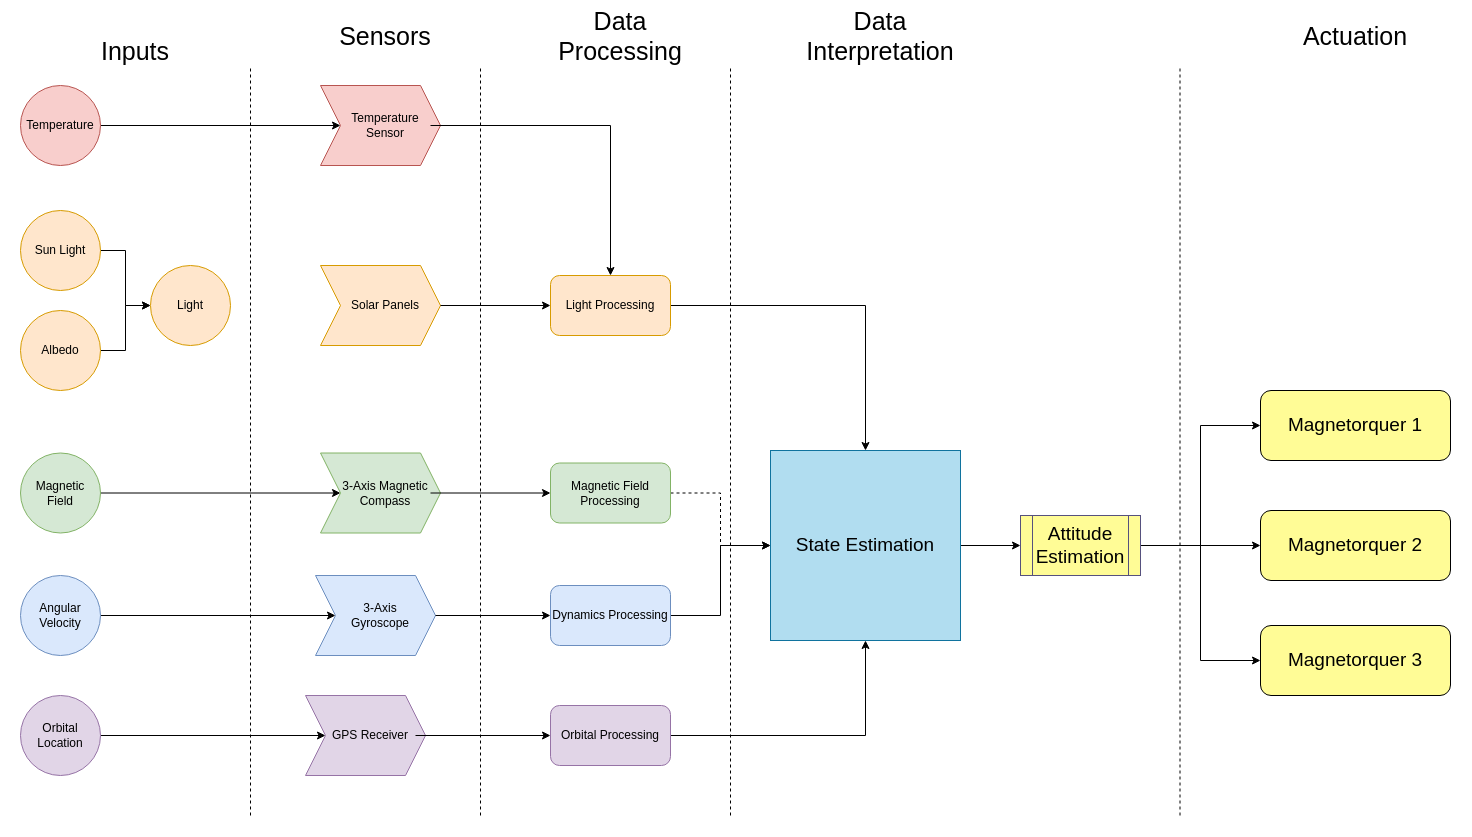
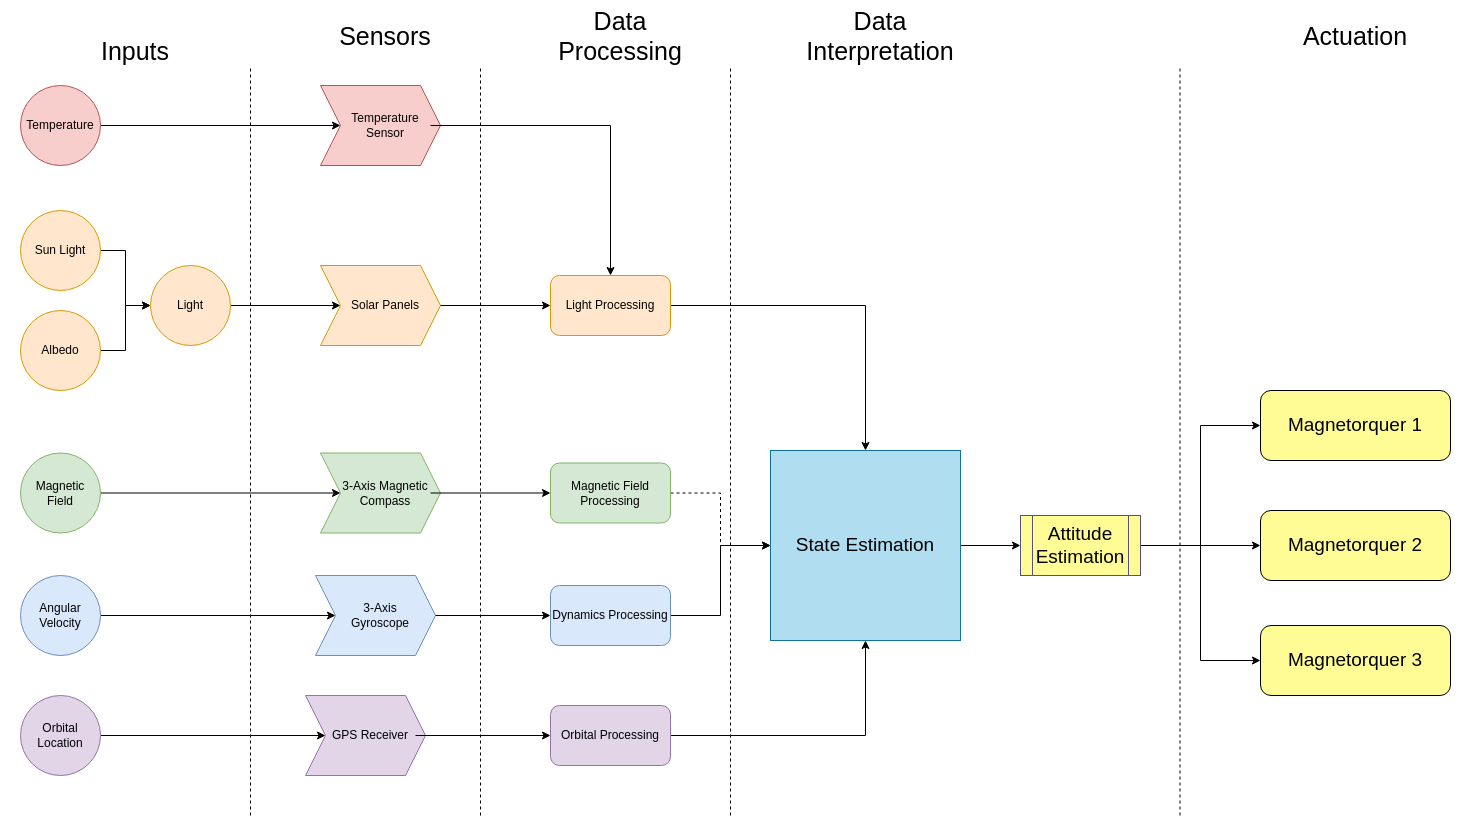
edge "Light" -> "Solar Panels": added
